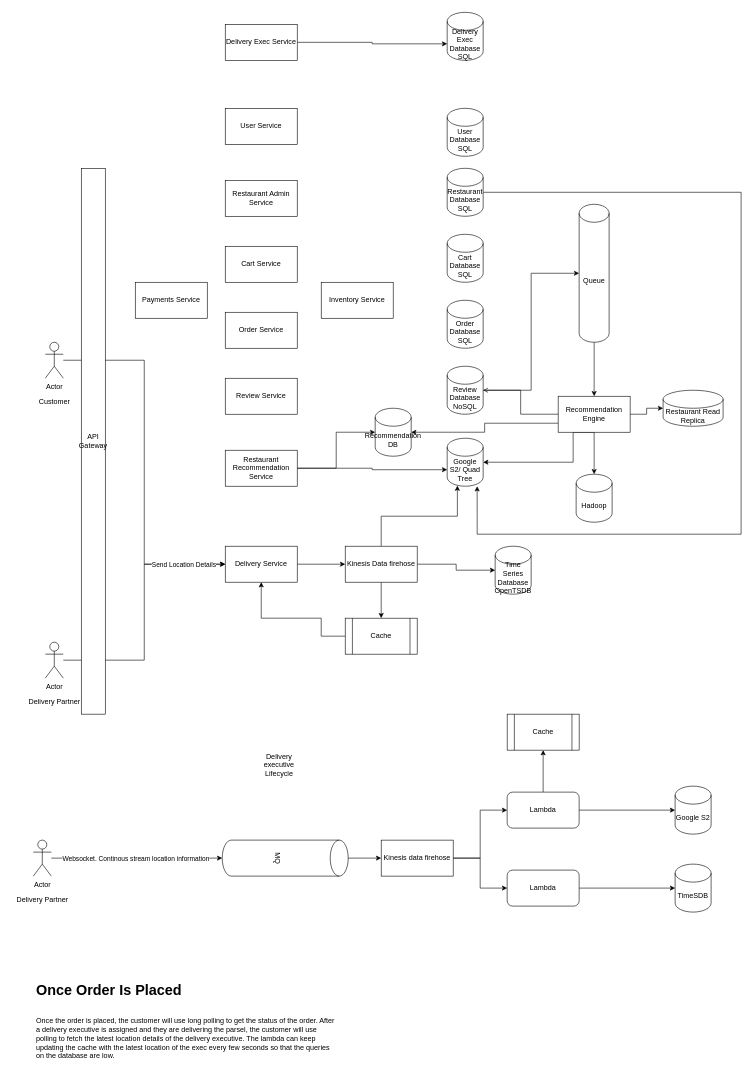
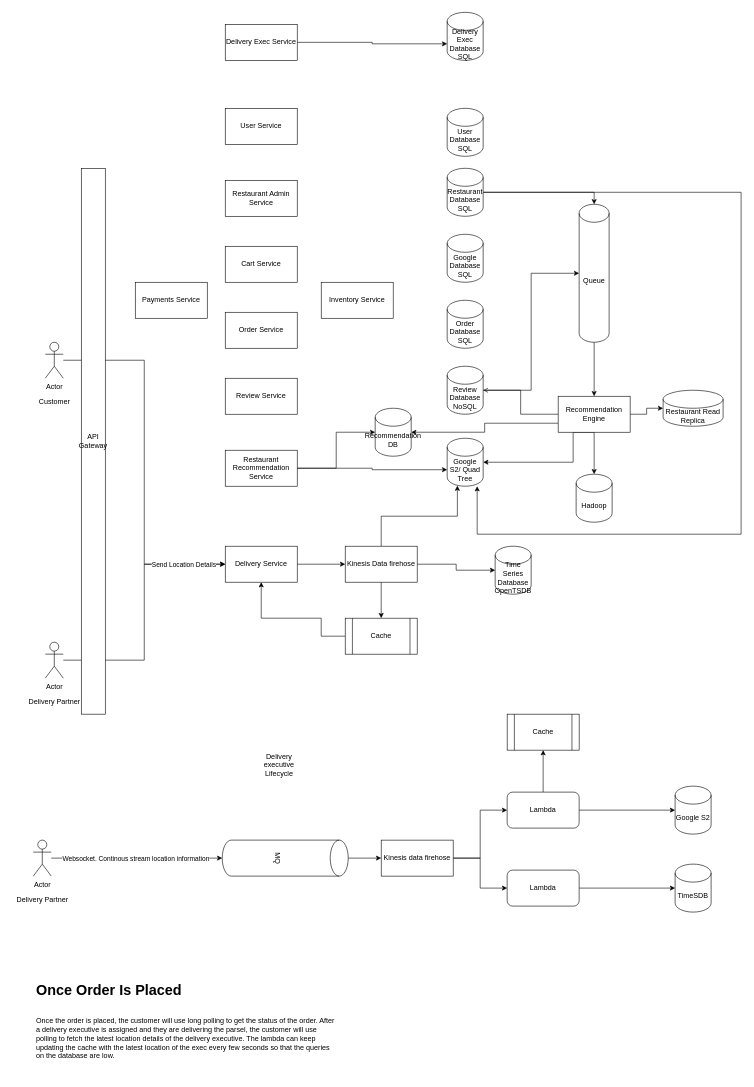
edge "Restaurant Database SQL" -> "Queue": added
node "Cart Database SQL": label "Cart Database SQL" -> "Google Database SQL"
